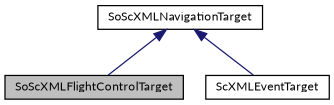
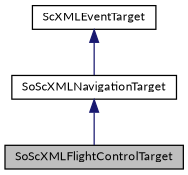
edge "ScXMLEventTarget" -> "SoScXMLNavigationTarget": reversed
